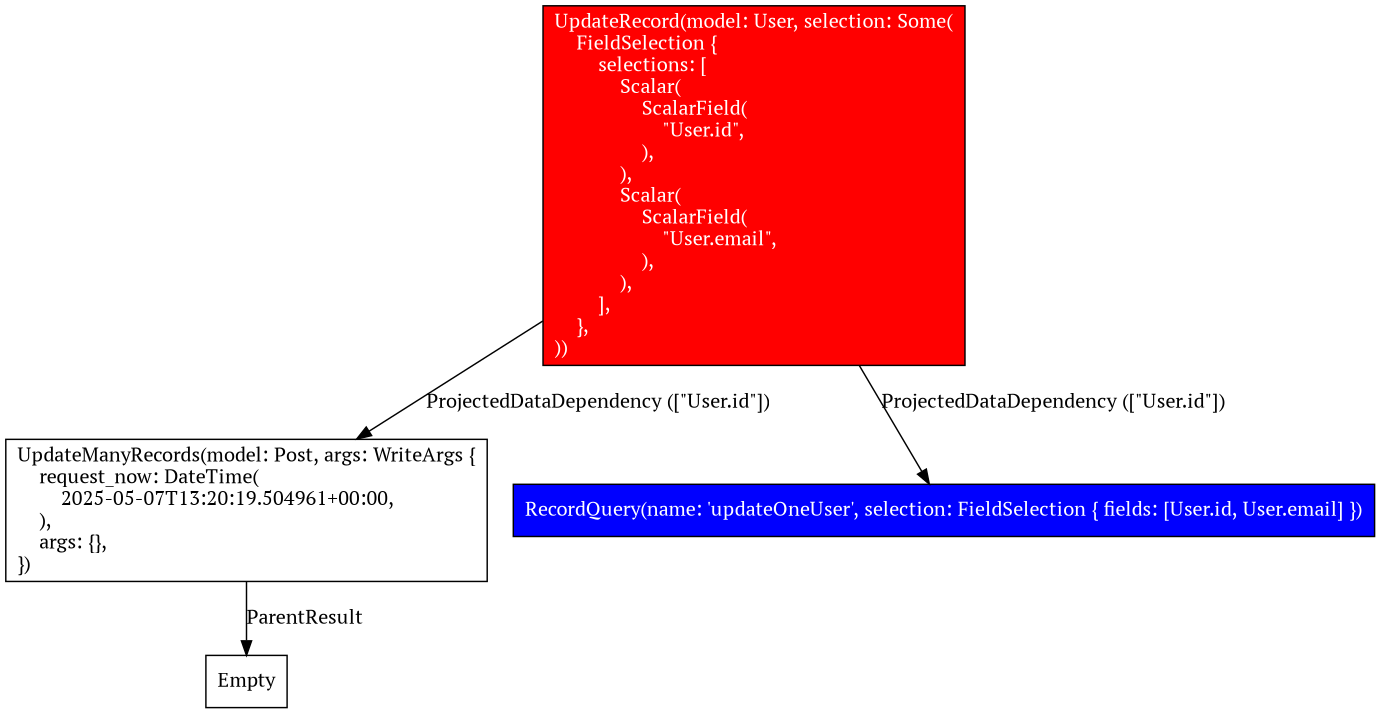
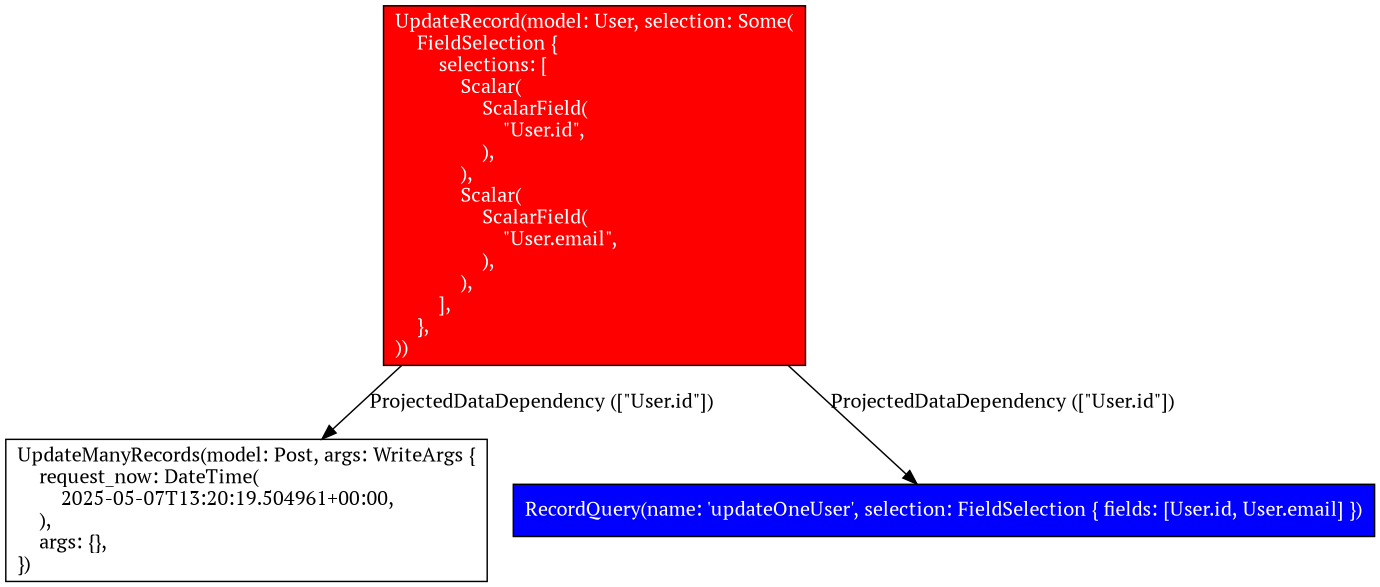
node "Empty": removed
